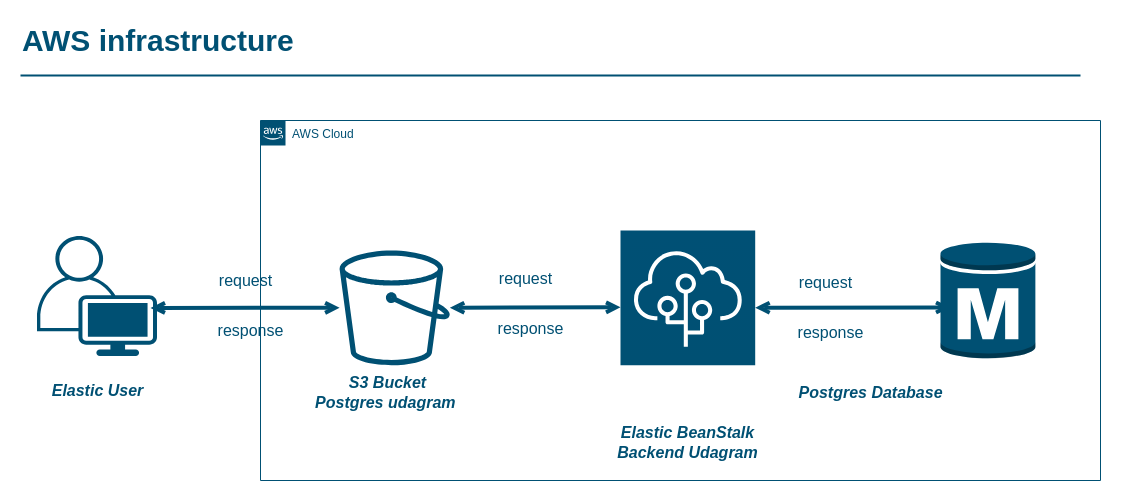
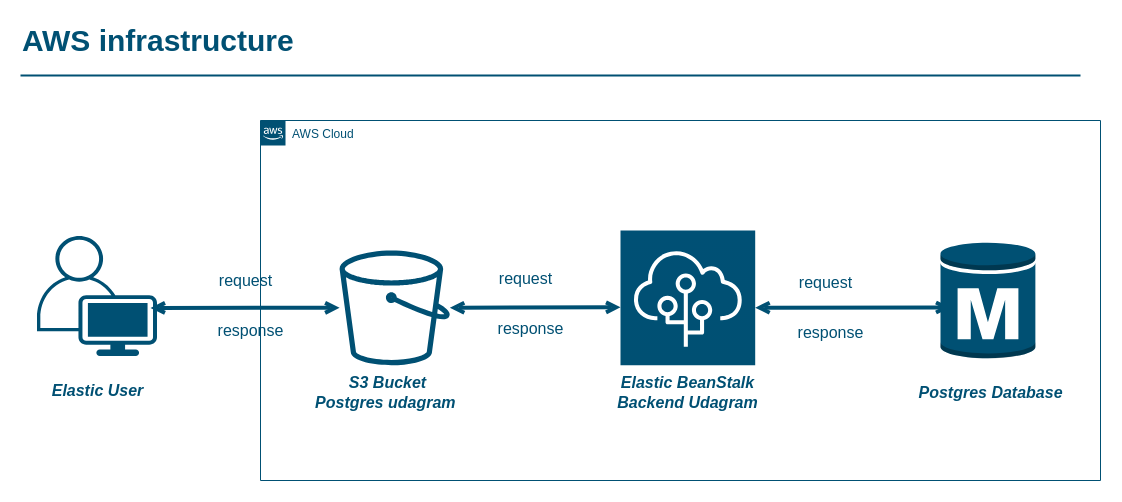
node "Postgres Database": moved (871, 393) -> (991, 393)
node "Elastic BeanStalk Backend Udagram": moved (688, 443) -> (688, 393)
